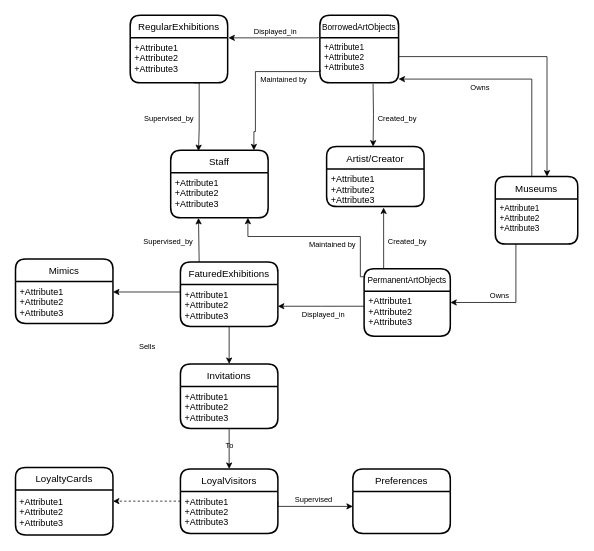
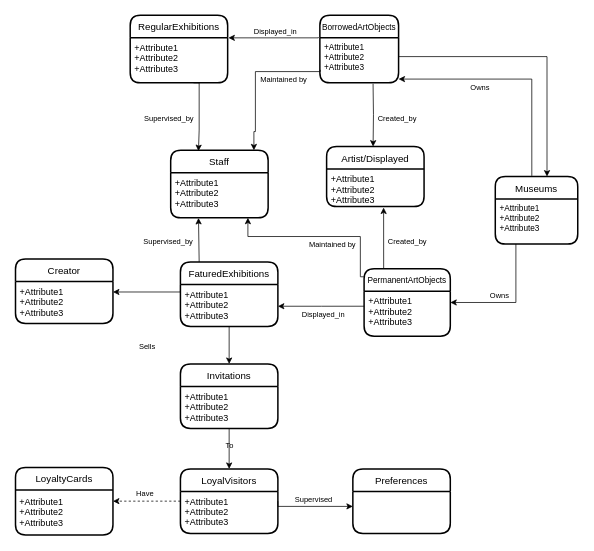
node "Artist/Creator": label "Artist/Creator" -> "Artist/Displayed"
node "Mimics": label "Mimics" -> "Creator"
node "Have": added
